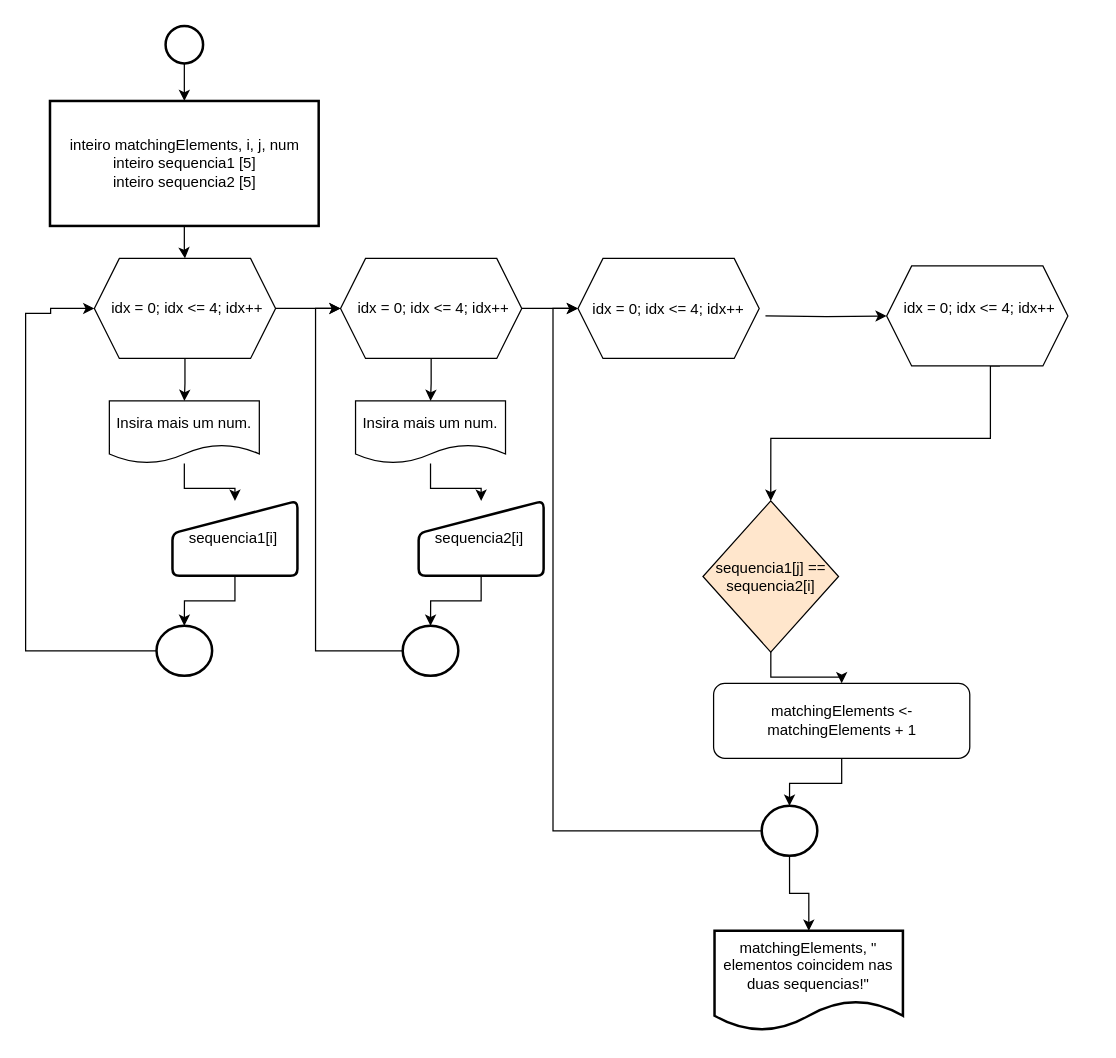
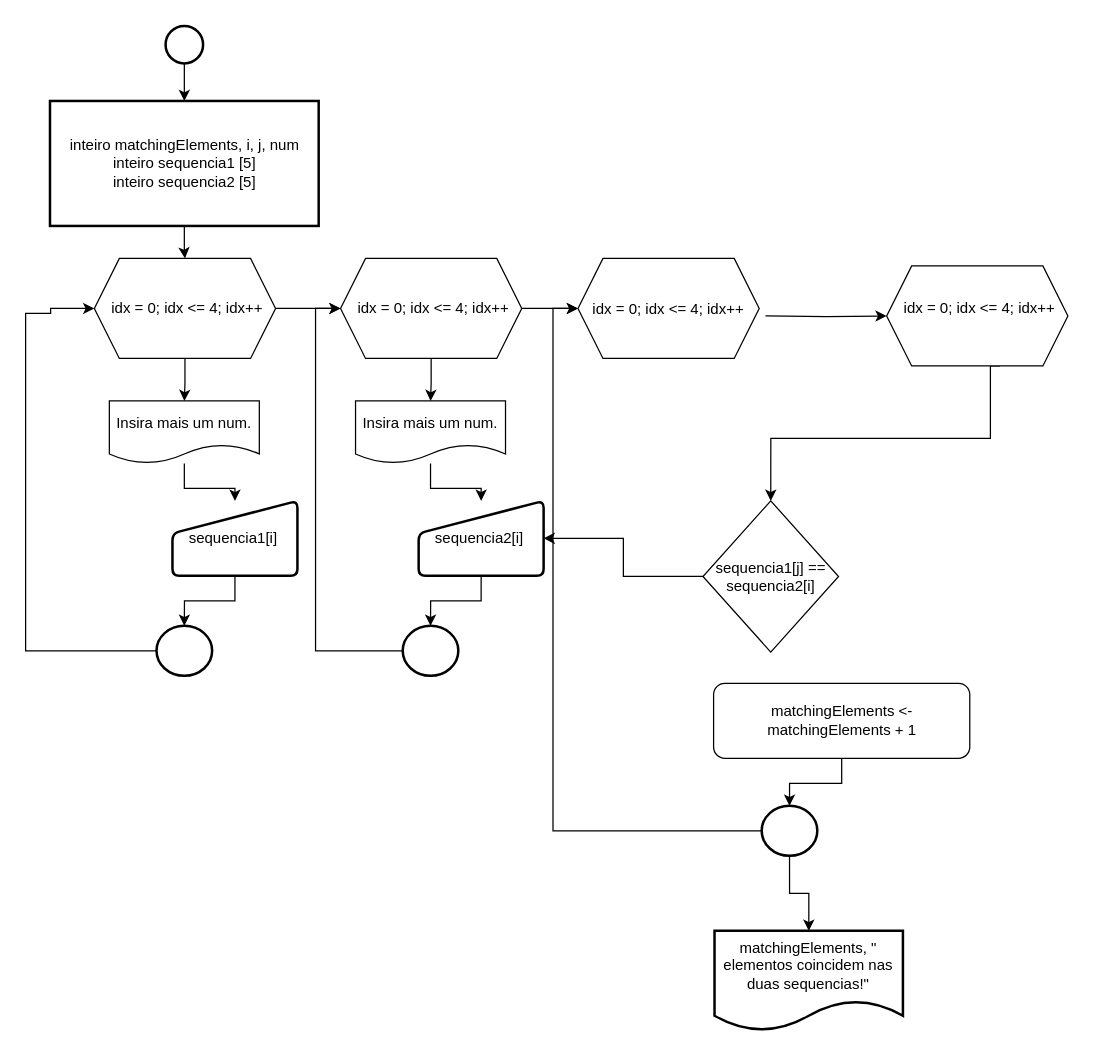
node "sequencia1[j] == sequencia2[i]": fillcolor #ffe6cc -> #ffffff
edge "sequencia1[j] == sequencia2[i]" -> "matchingElements <- matchingElements + 1": now "sequencia1[j] == sequencia2[i]" -> "sequencia2[i]"
